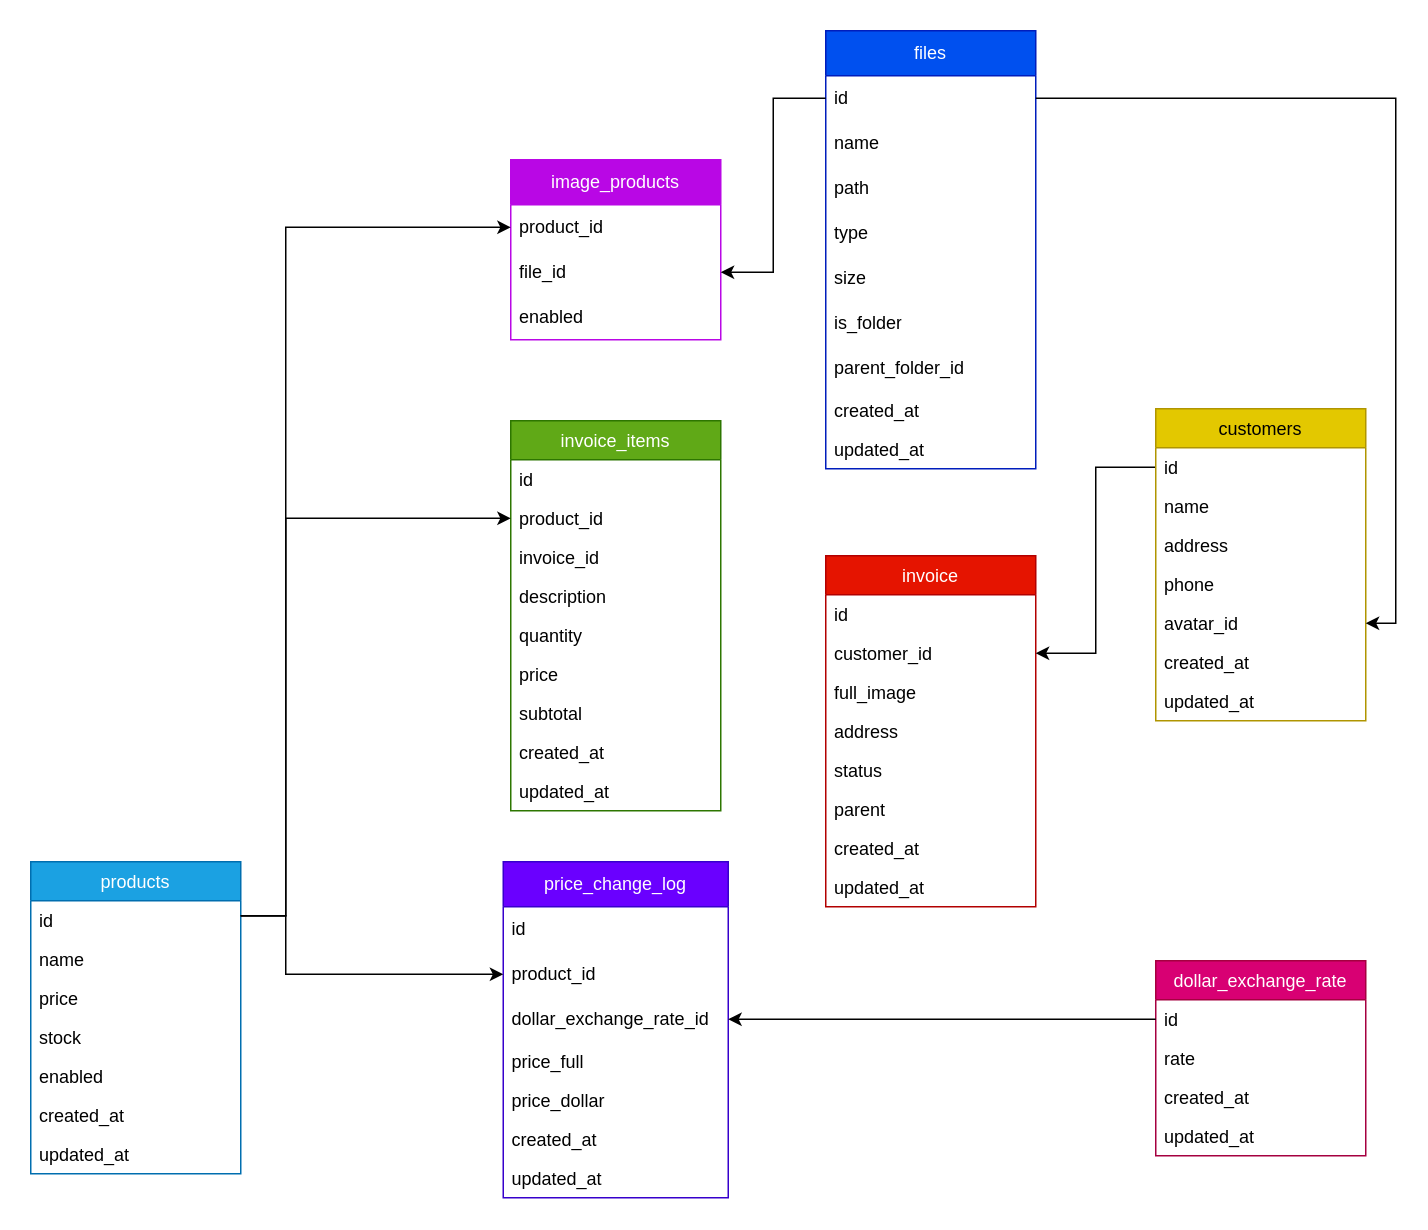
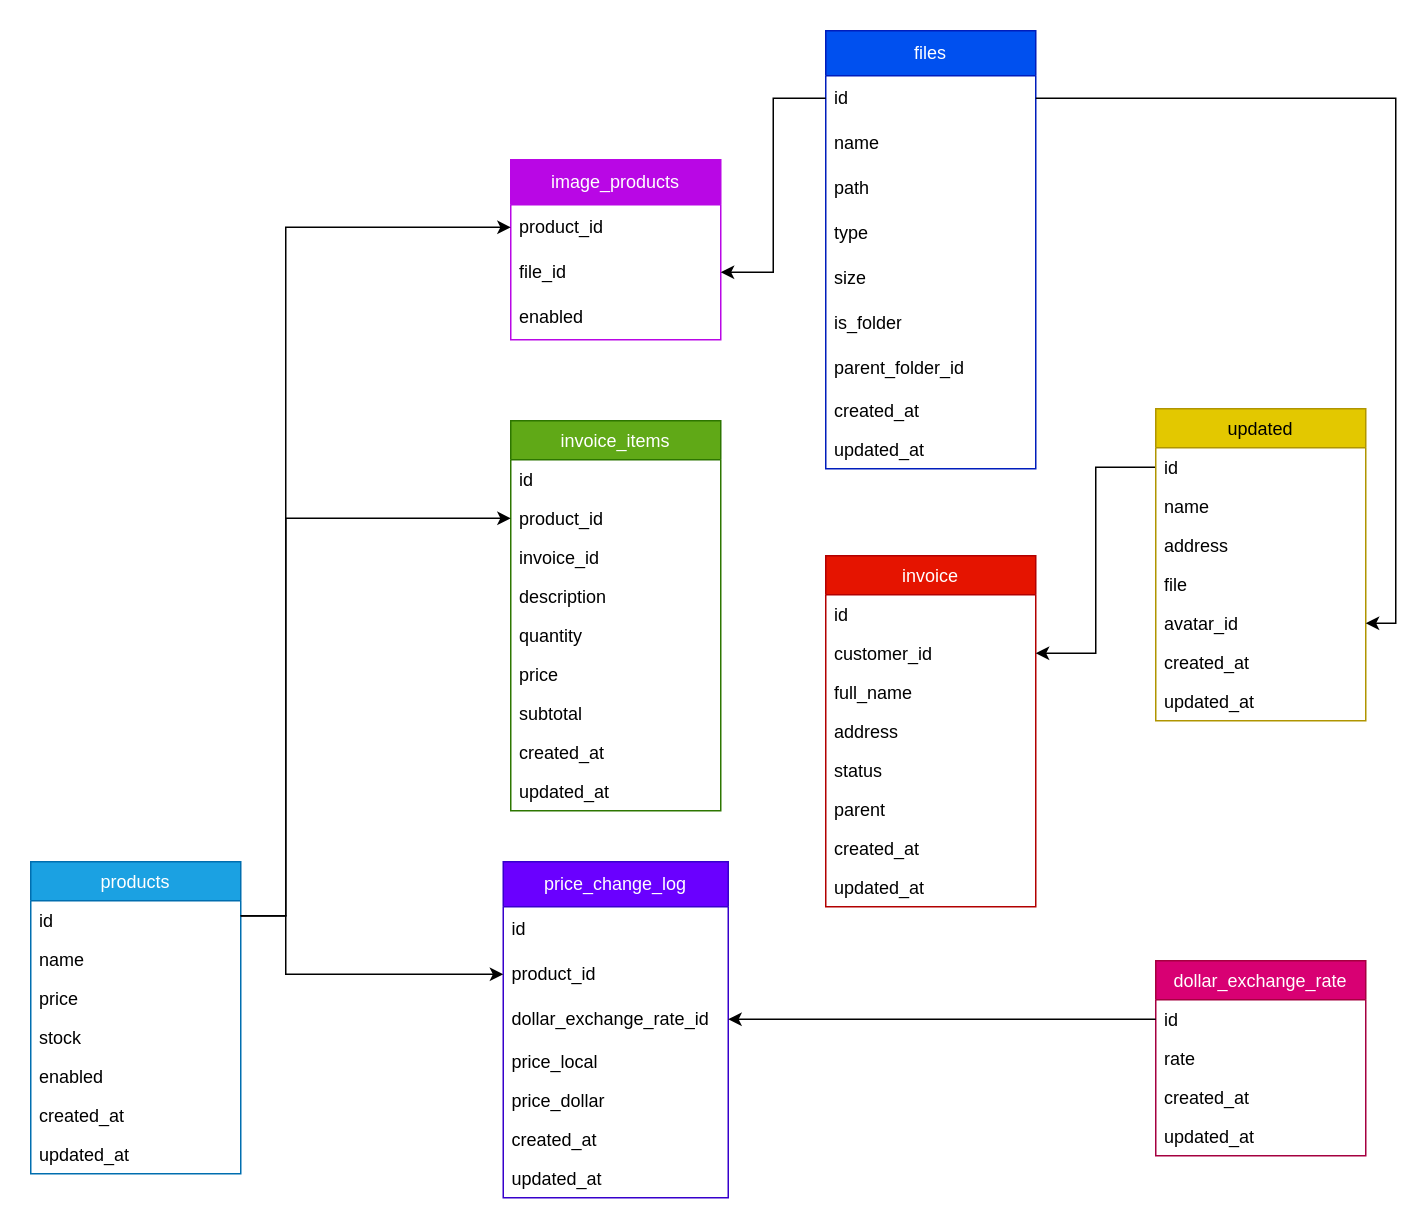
node "customers": label "customers" -> "updated"
node "phone": label "phone" -> "file"
node "full_image": label "full_image" -> "full_name"
node "price_full": label "price_full" -> "price_local"
